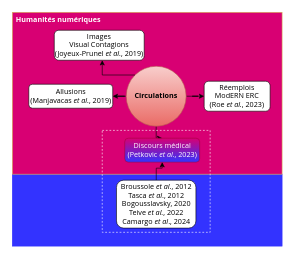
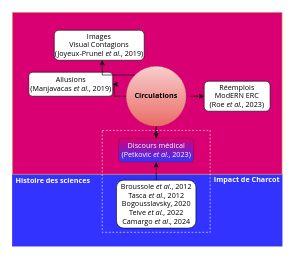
node "Humanités numériques": removed
node "Allusions (Manjavacas et al., 2019)": moved (71, 96) -> (71, 84)
node "Circulations": style solid -> dashed
edge "Circulations" -> "Réemplois ModERN ERC (Roe et al., 2023)": style solid -> dashed
node "Discours médical (Petkovic et al., 2023)": moved (162, 150) -> (156, 150)
node "Impact de Charcot": added
node "Histoire des sciences": added
